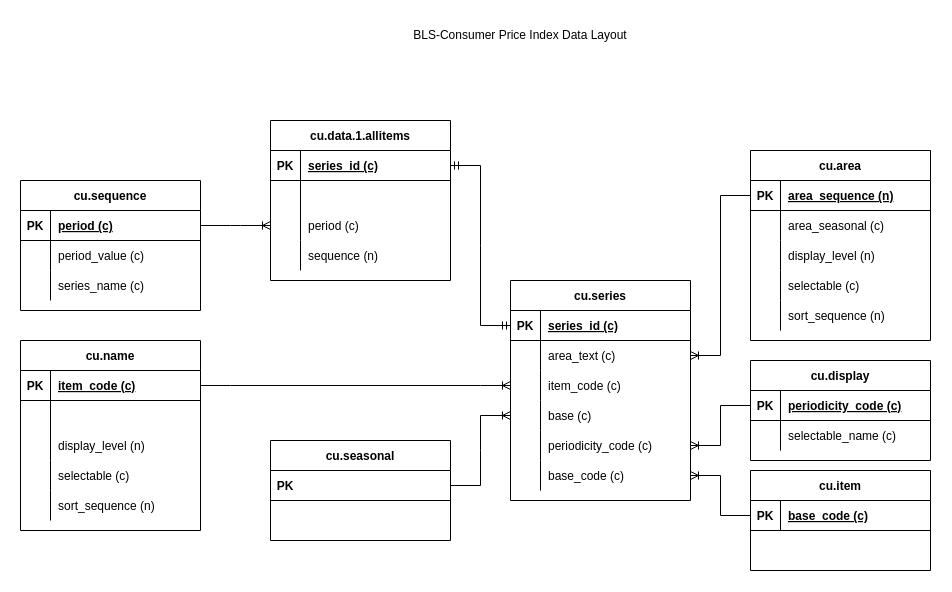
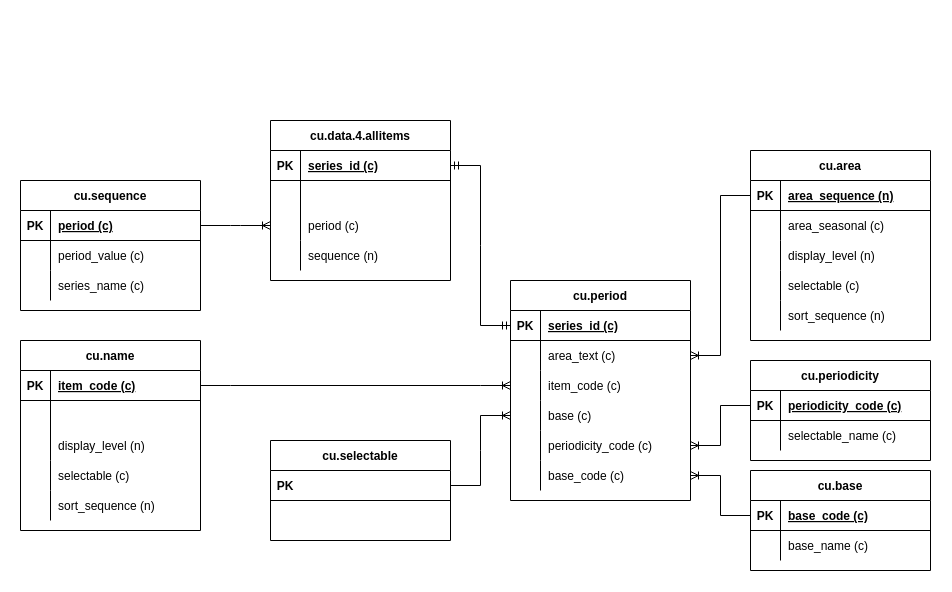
node "BLS-Consumer Price Index Data Layout": removed
node "cu.data.1.allitems": label "cu.data.1.allitems" -> "cu.data.4.allitems"
node "cu.series": label "cu.series" -> "cu.period"
node "cu.display": label "cu.display" -> "cu.periodicity"
node "cu.seasonal": label "cu.seasonal" -> "cu.selectable"
node "cu.item": label "cu.item" -> "cu.base"
node "base_name (c)": added
